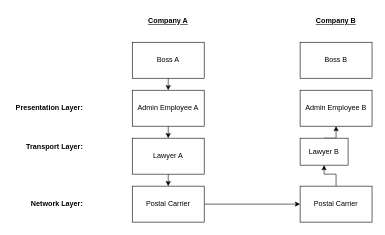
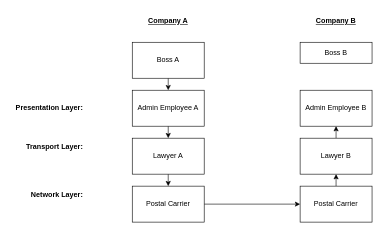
node "Boss B": size 72x36 -> 72x21
node "Lawyer B": size 48x27 -> 72x36
node "Network Layer:": moved (48, 204) -> (48, 195)
